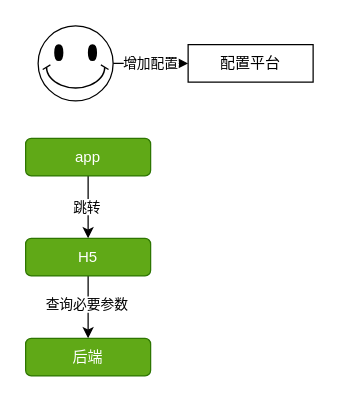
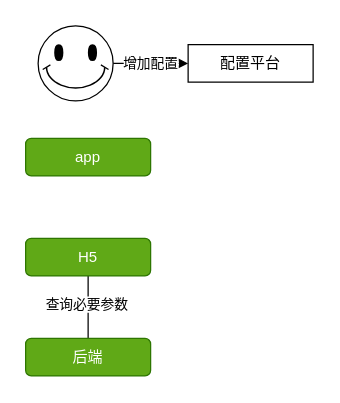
edge "app" -> "H5": removed, label "跳转"
edge "H5" -> "后端": arrowhead classic -> none
